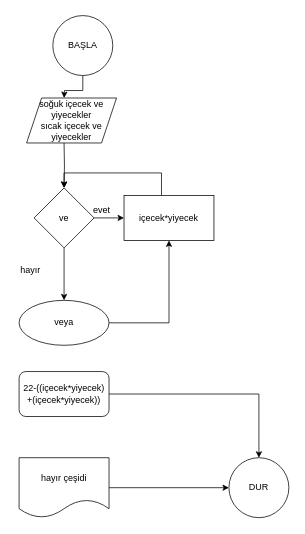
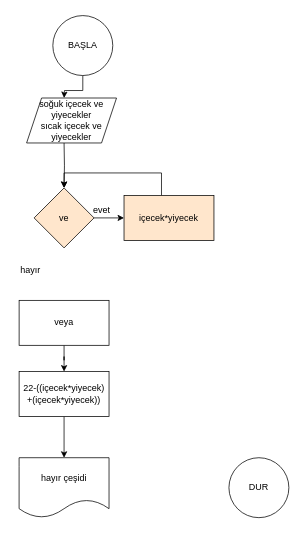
node "ve": fillcolor #ffffff -> #ffe6cc
node "içecek*yiyecek": fillcolor #ffffff -> #ffe6cc
edge "ve" -> "veya": removed
node "veya": shape ellipse -> rectangle
edge "veya" -> "içecek*yiyecek": now "veya" -> "22-((içecek*yiyecek) +(içecek*yiyecek))"
node "22-((içecek*yiyecek) +(içecek*yiyecek))": shape rounded rectangle -> rectangle
edge "22-((içecek*yiyecek) +(içecek*yiyecek))" -> "DUR": now "22-((içecek*yiyecek) +(içecek*yiyecek))" -> "hayır çeşidi"
edge "hayır çeşidi" -> "DUR": removed
